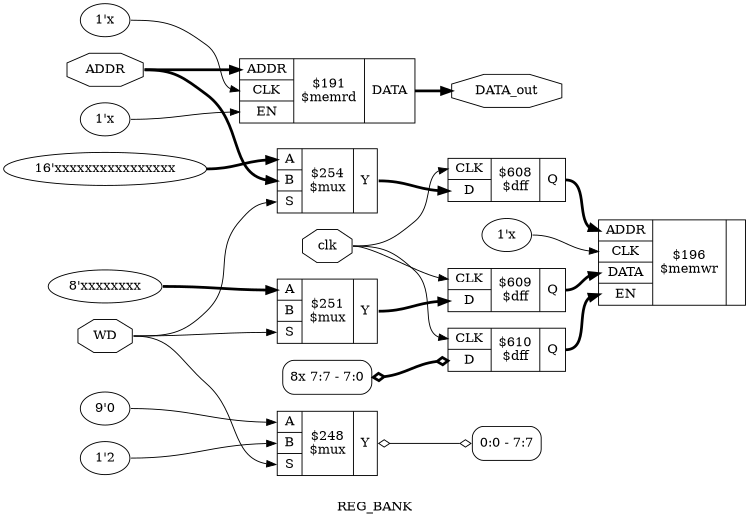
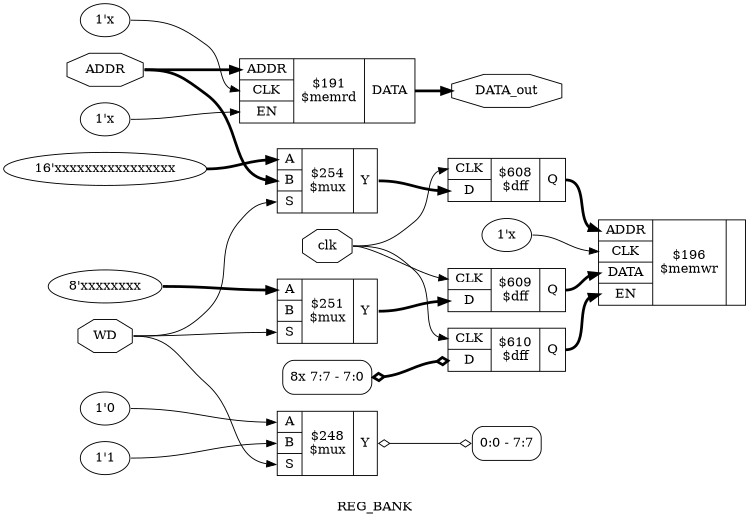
node "9'0": label "9'0" -> "1'0"
node "1'2": label "1'2" -> "1'1"
